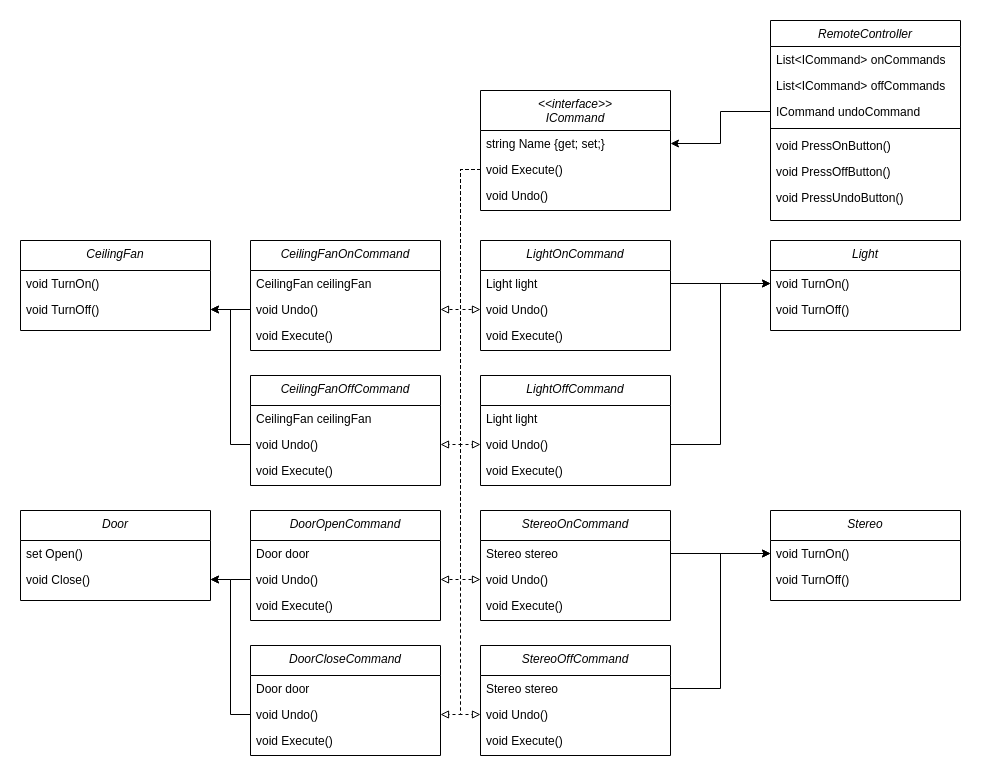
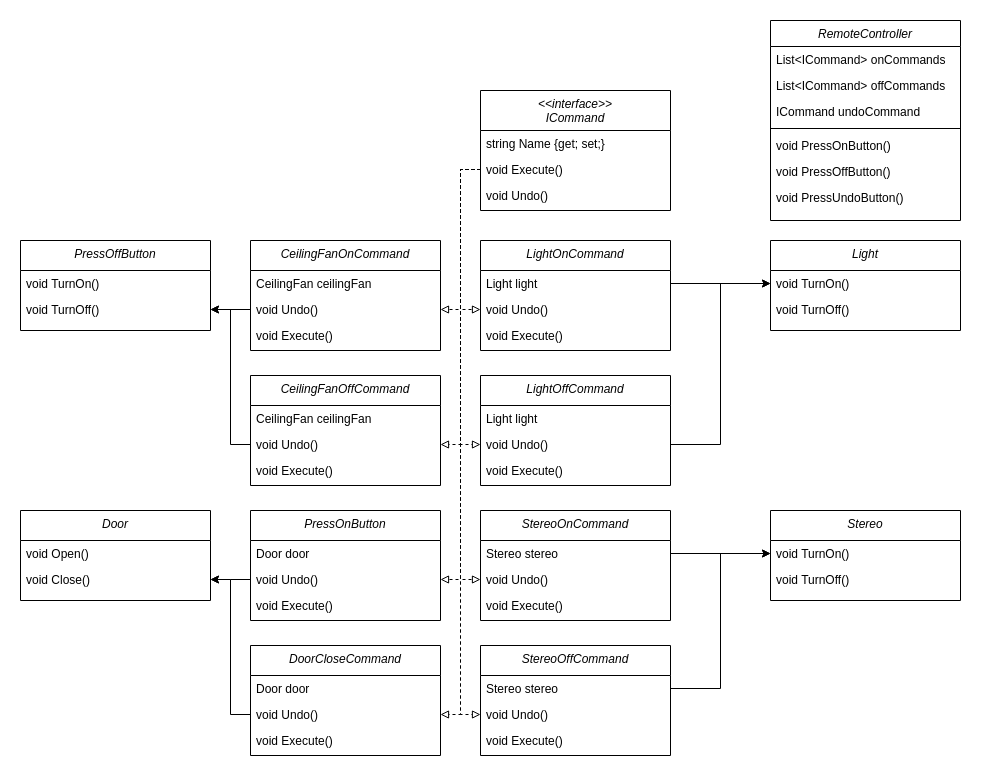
edge "ICommand undoCommand" -> "string Name {get; set;}": removed
node "CeilingFan": label "CeilingFan" -> "PressOffButton"
node "DoorOpenCommand": label "DoorOpenCommand" -> "PressOnButton"
node "set Open()": label "set Open()" -> "void Open()"
